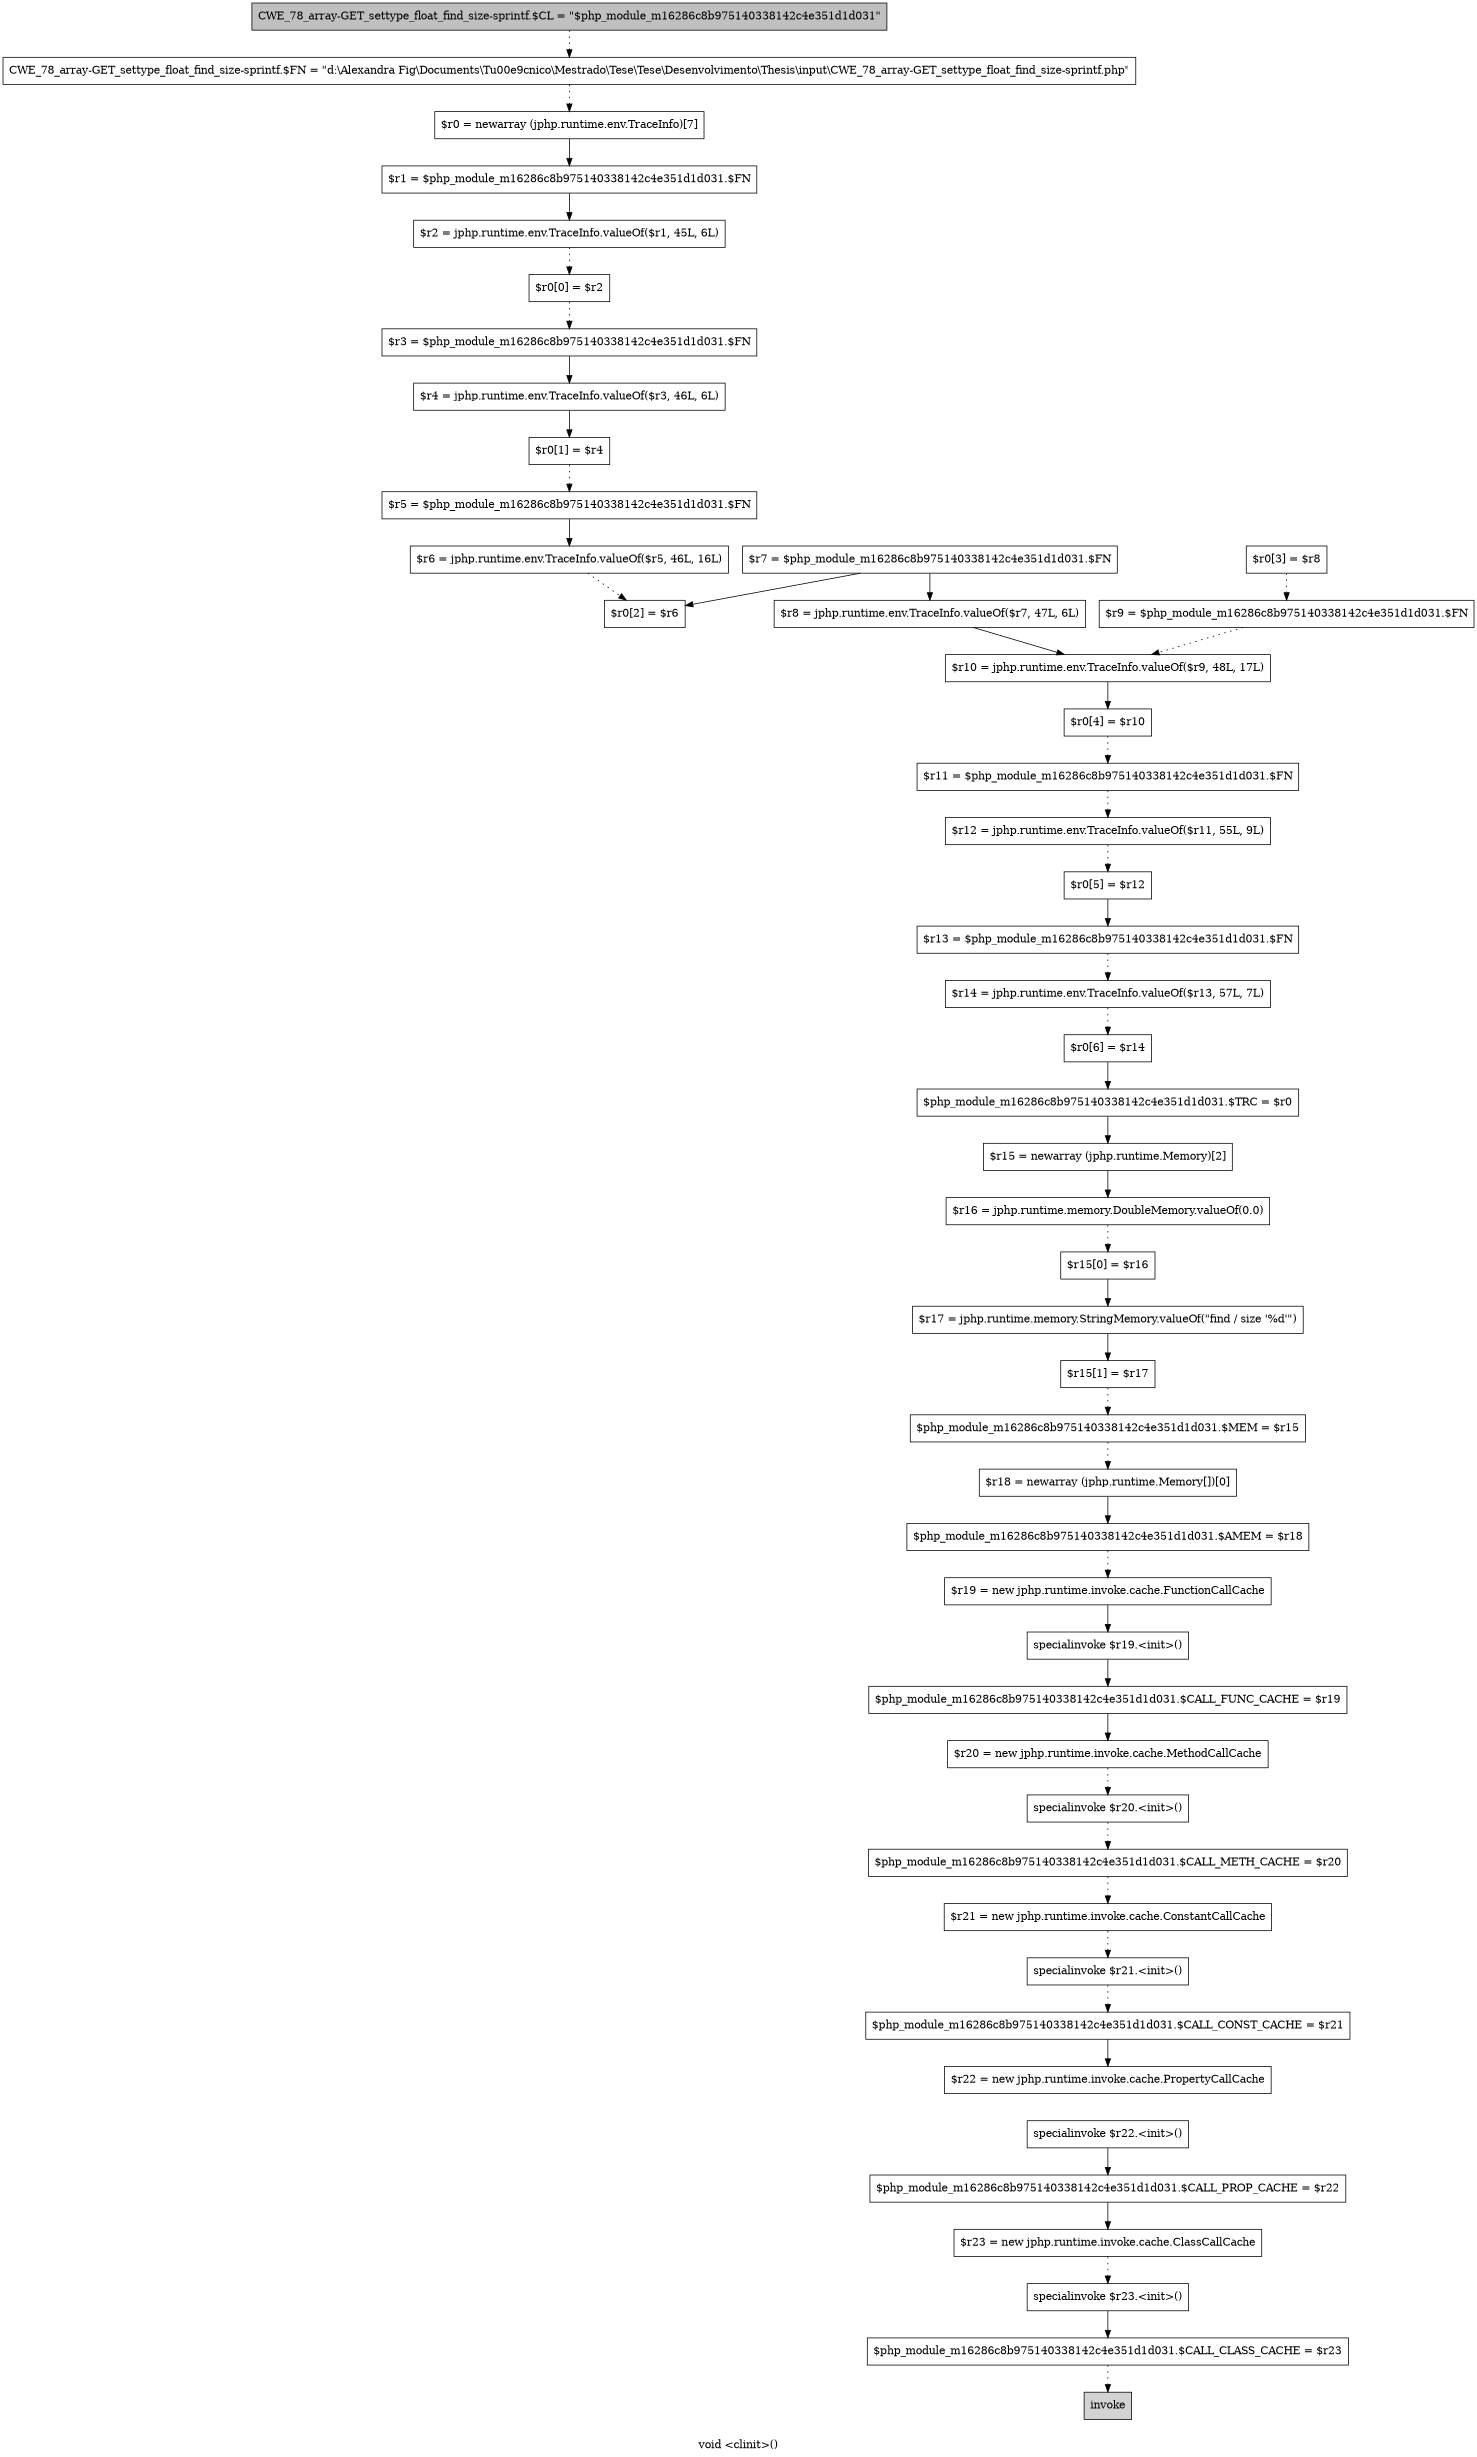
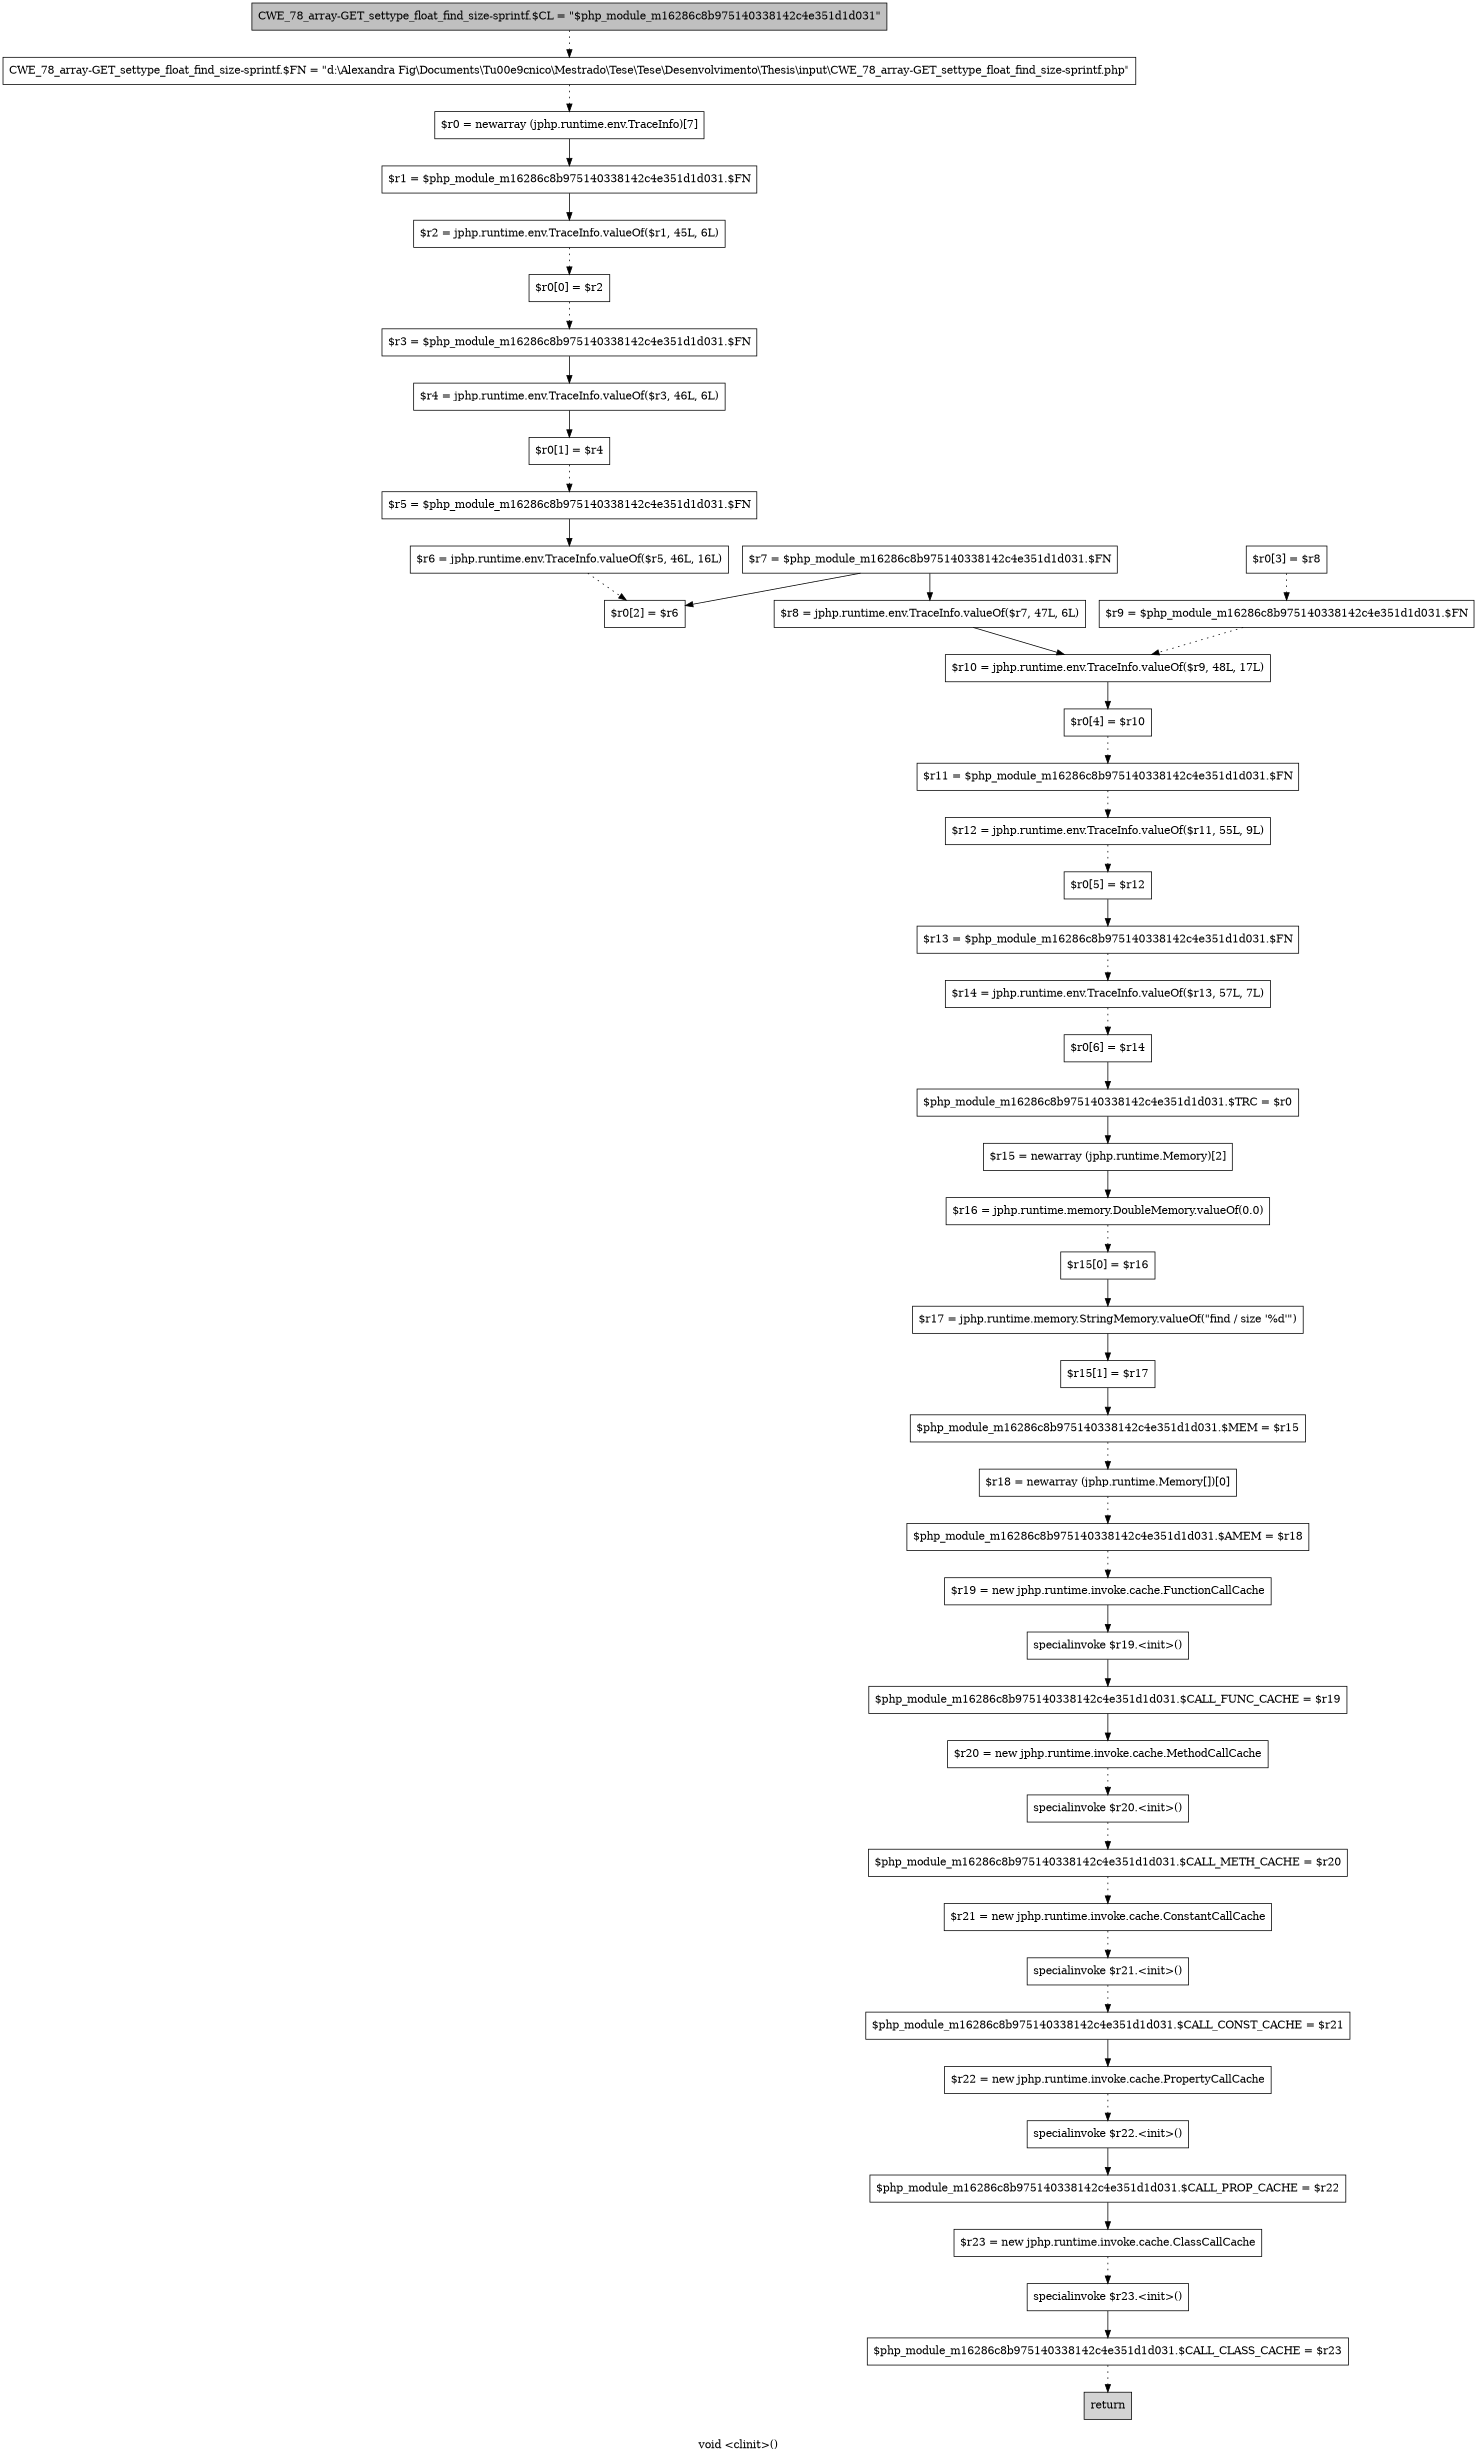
edge "$r15[1] = $r17" -> "$php_module_m16286c8b975140338142c4e351d1d031.$MEM = $r15": style dotted -> solid
edge "$r18 = newarray (jphp.runtime.Memory[])[0]" -> "$php_module_m16286c8b975140338142c4e351d1d031.$AMEM = $r18": style solid -> dotted
edge "$r22 = new jphp.runtime.invoke.cache.PropertyCallCache" -> "specialinvoke $r22.<init>()": added
node "invoke": label "invoke" -> "return"
